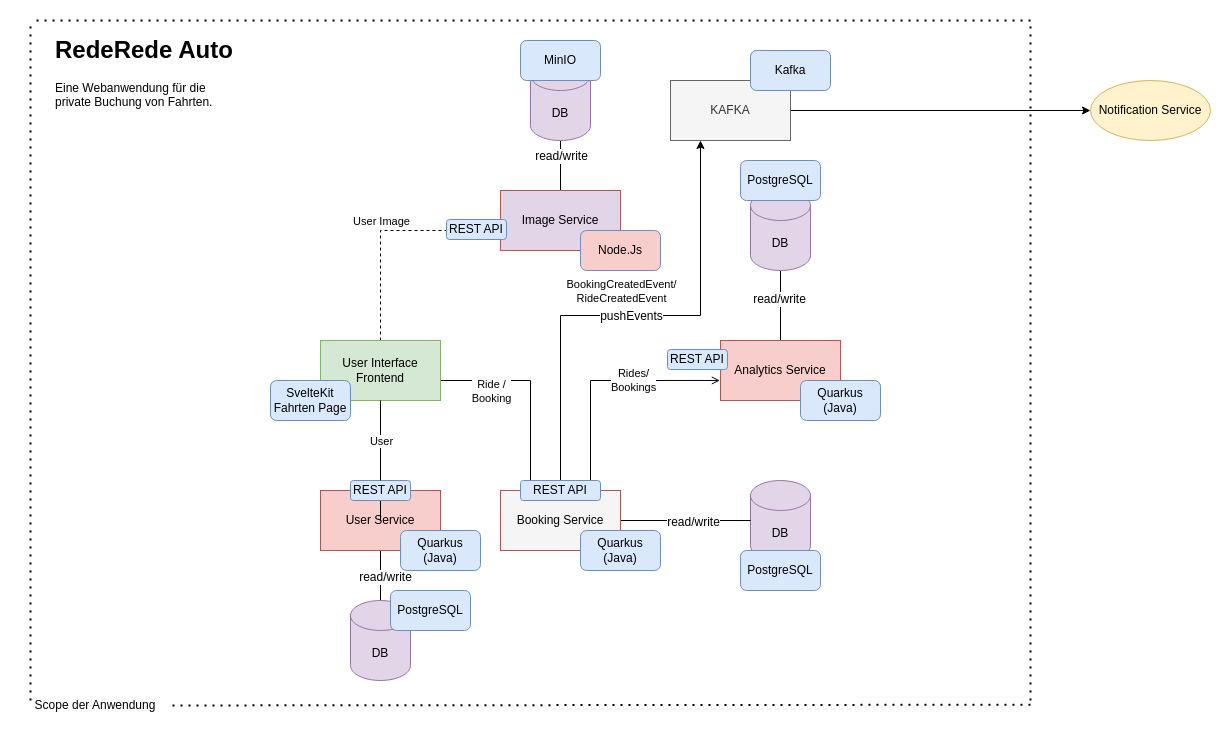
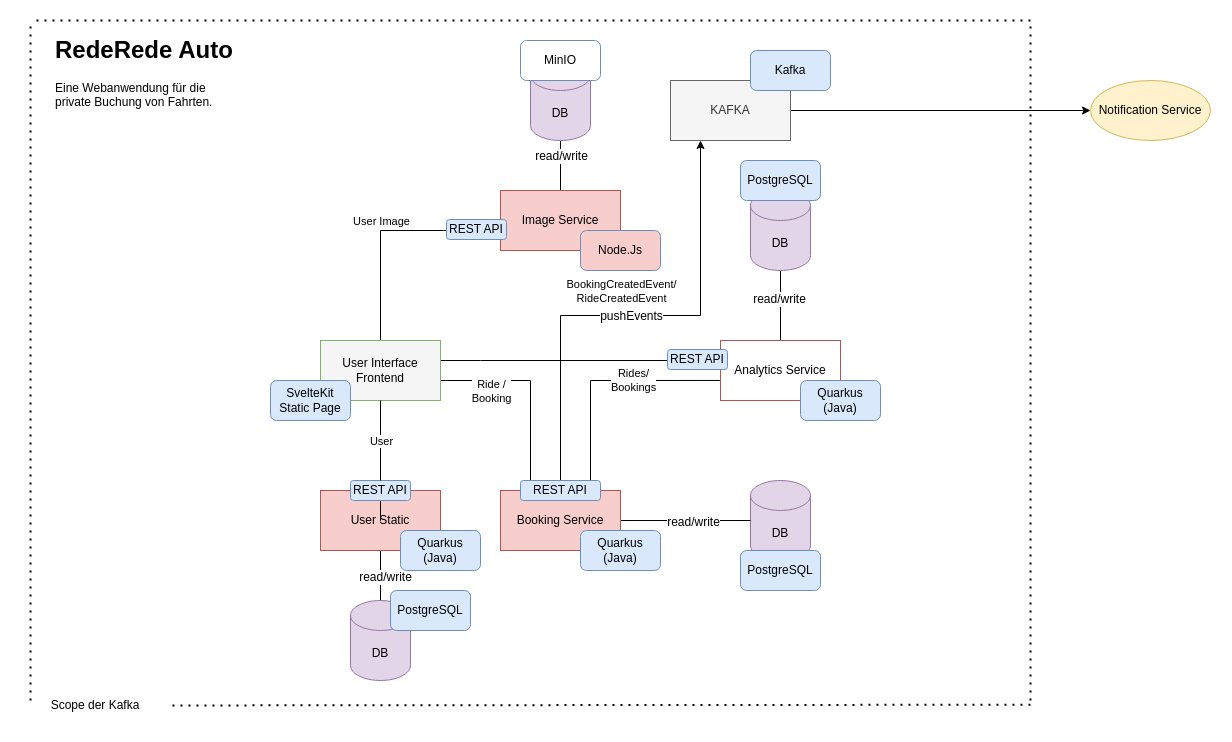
node "MinIO": fillcolor #dae8fc -> #ffffff
node "Image Service": fillcolor #e1d5e7 -> #f8cecc
edge "Image Service" -- "User Interface Frontend": style dashed -> solid
edge "User Interface Frontend" -- "Analytics Service": added
node "User Interface Frontend": fillcolor #d5e8d4 -> #f5f5f5
node "Analytics Service": fillcolor #f8cecc -> #ffffff
edge "Booking Service" -> "Analytics Service": arrowhead open -> none
edge "User Interface Frontend" -- "Booking Service": arrowhead none -> open
node "SvelteKit Fahrten Page": label "SvelteKit Fahrten Page" -> "SvelteKit Static Page"
node "User Service": label "User Service" -> "User Static"
node "Booking Service": fillcolor #f5f5f5 -> #f8cecc
node "Scope der Anwendung": label "Scope der Anwendung" -> "Scope der Kafka"
